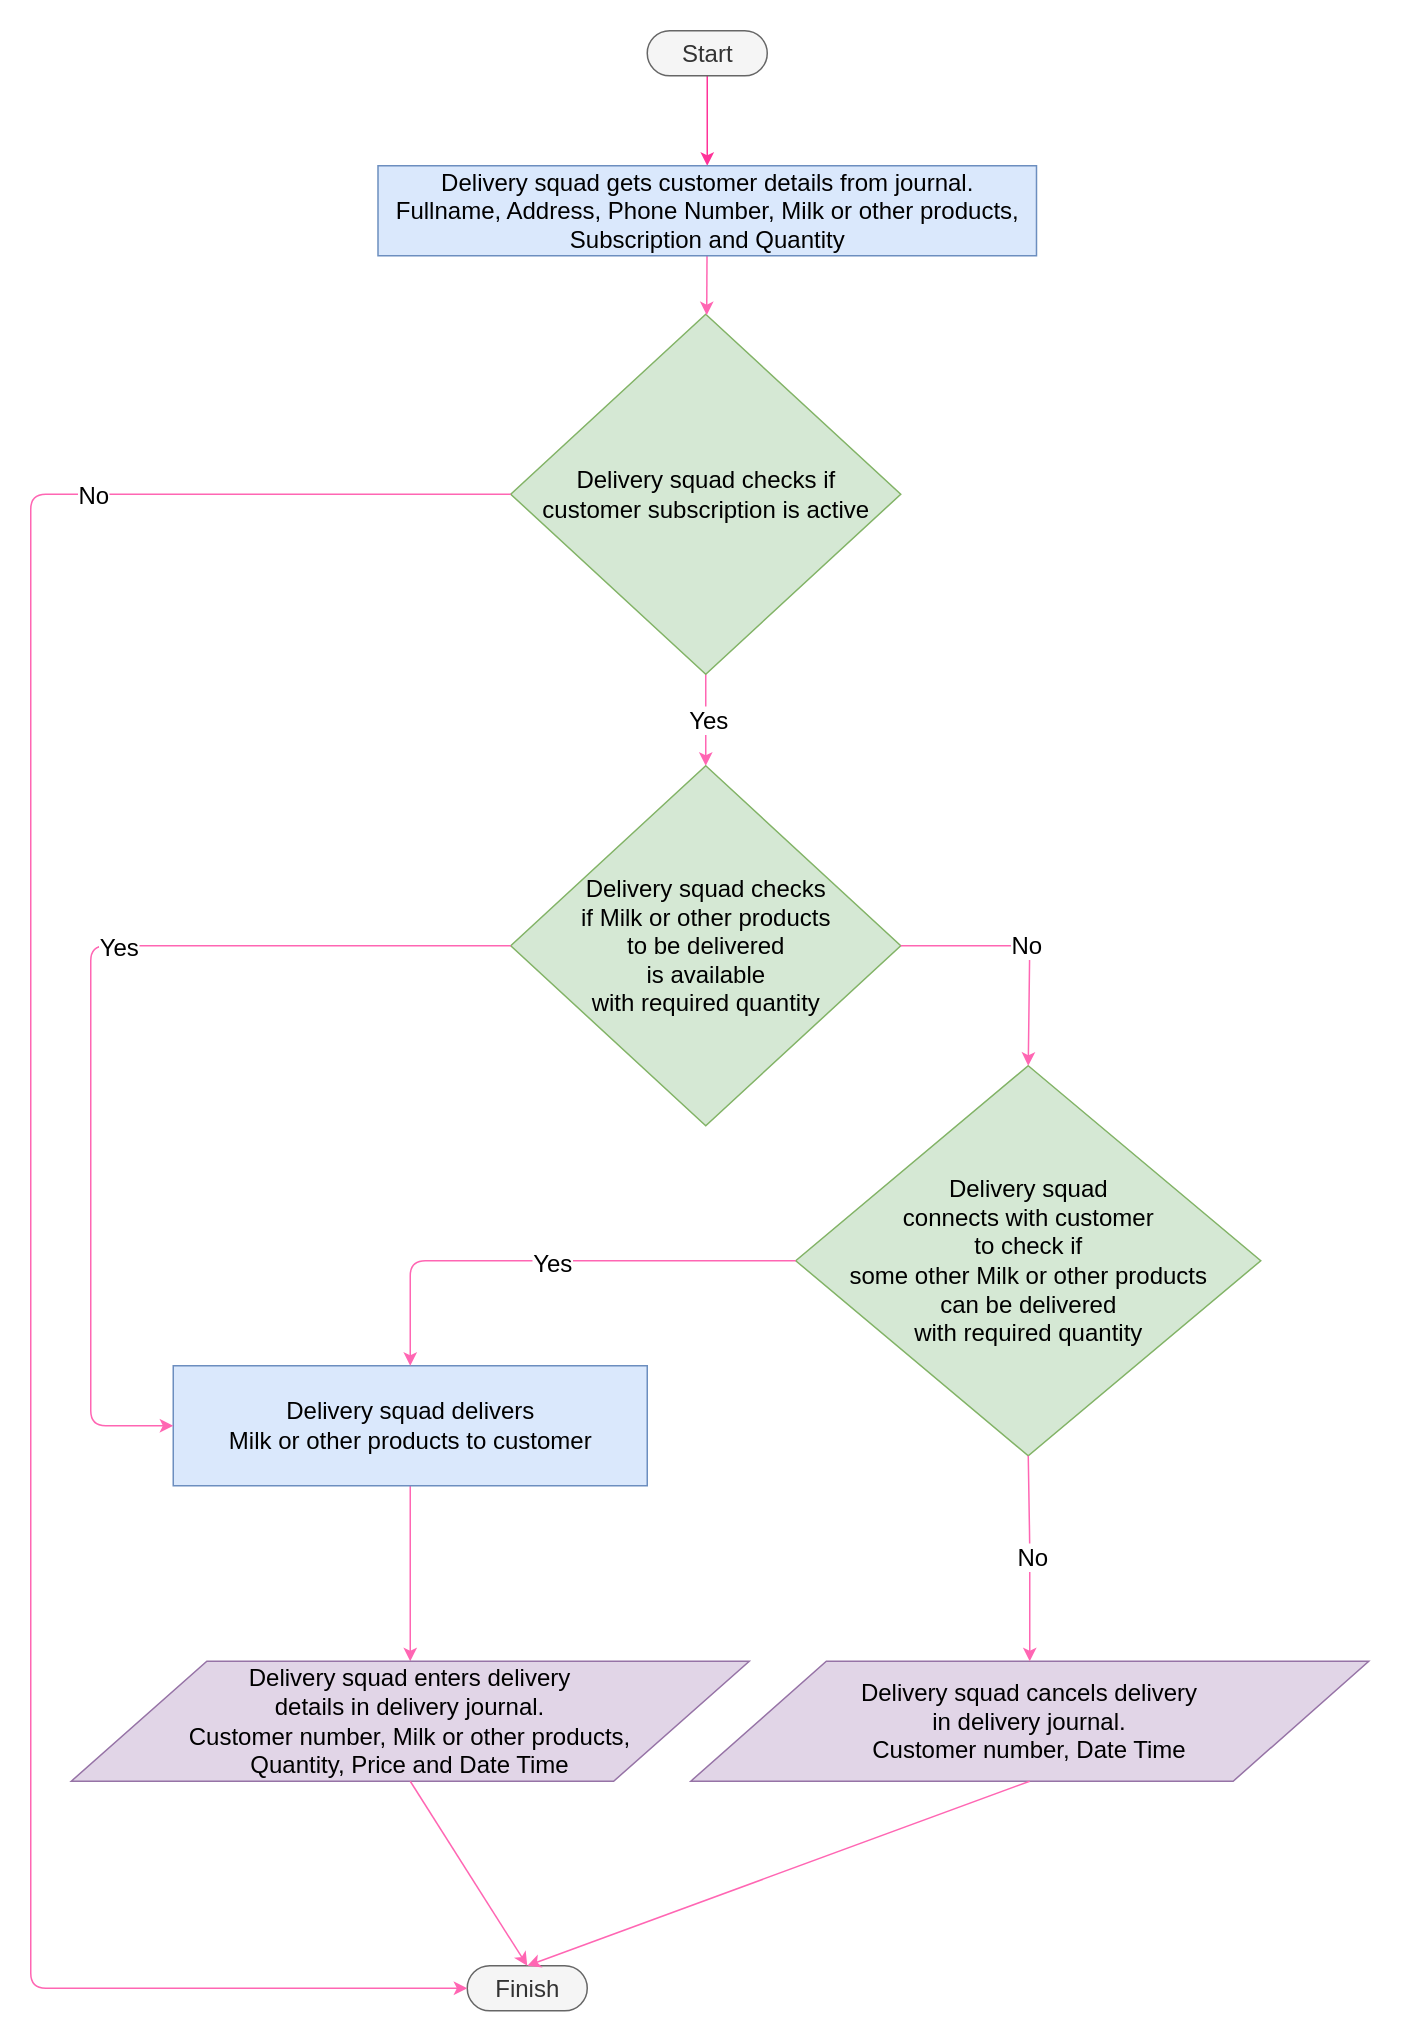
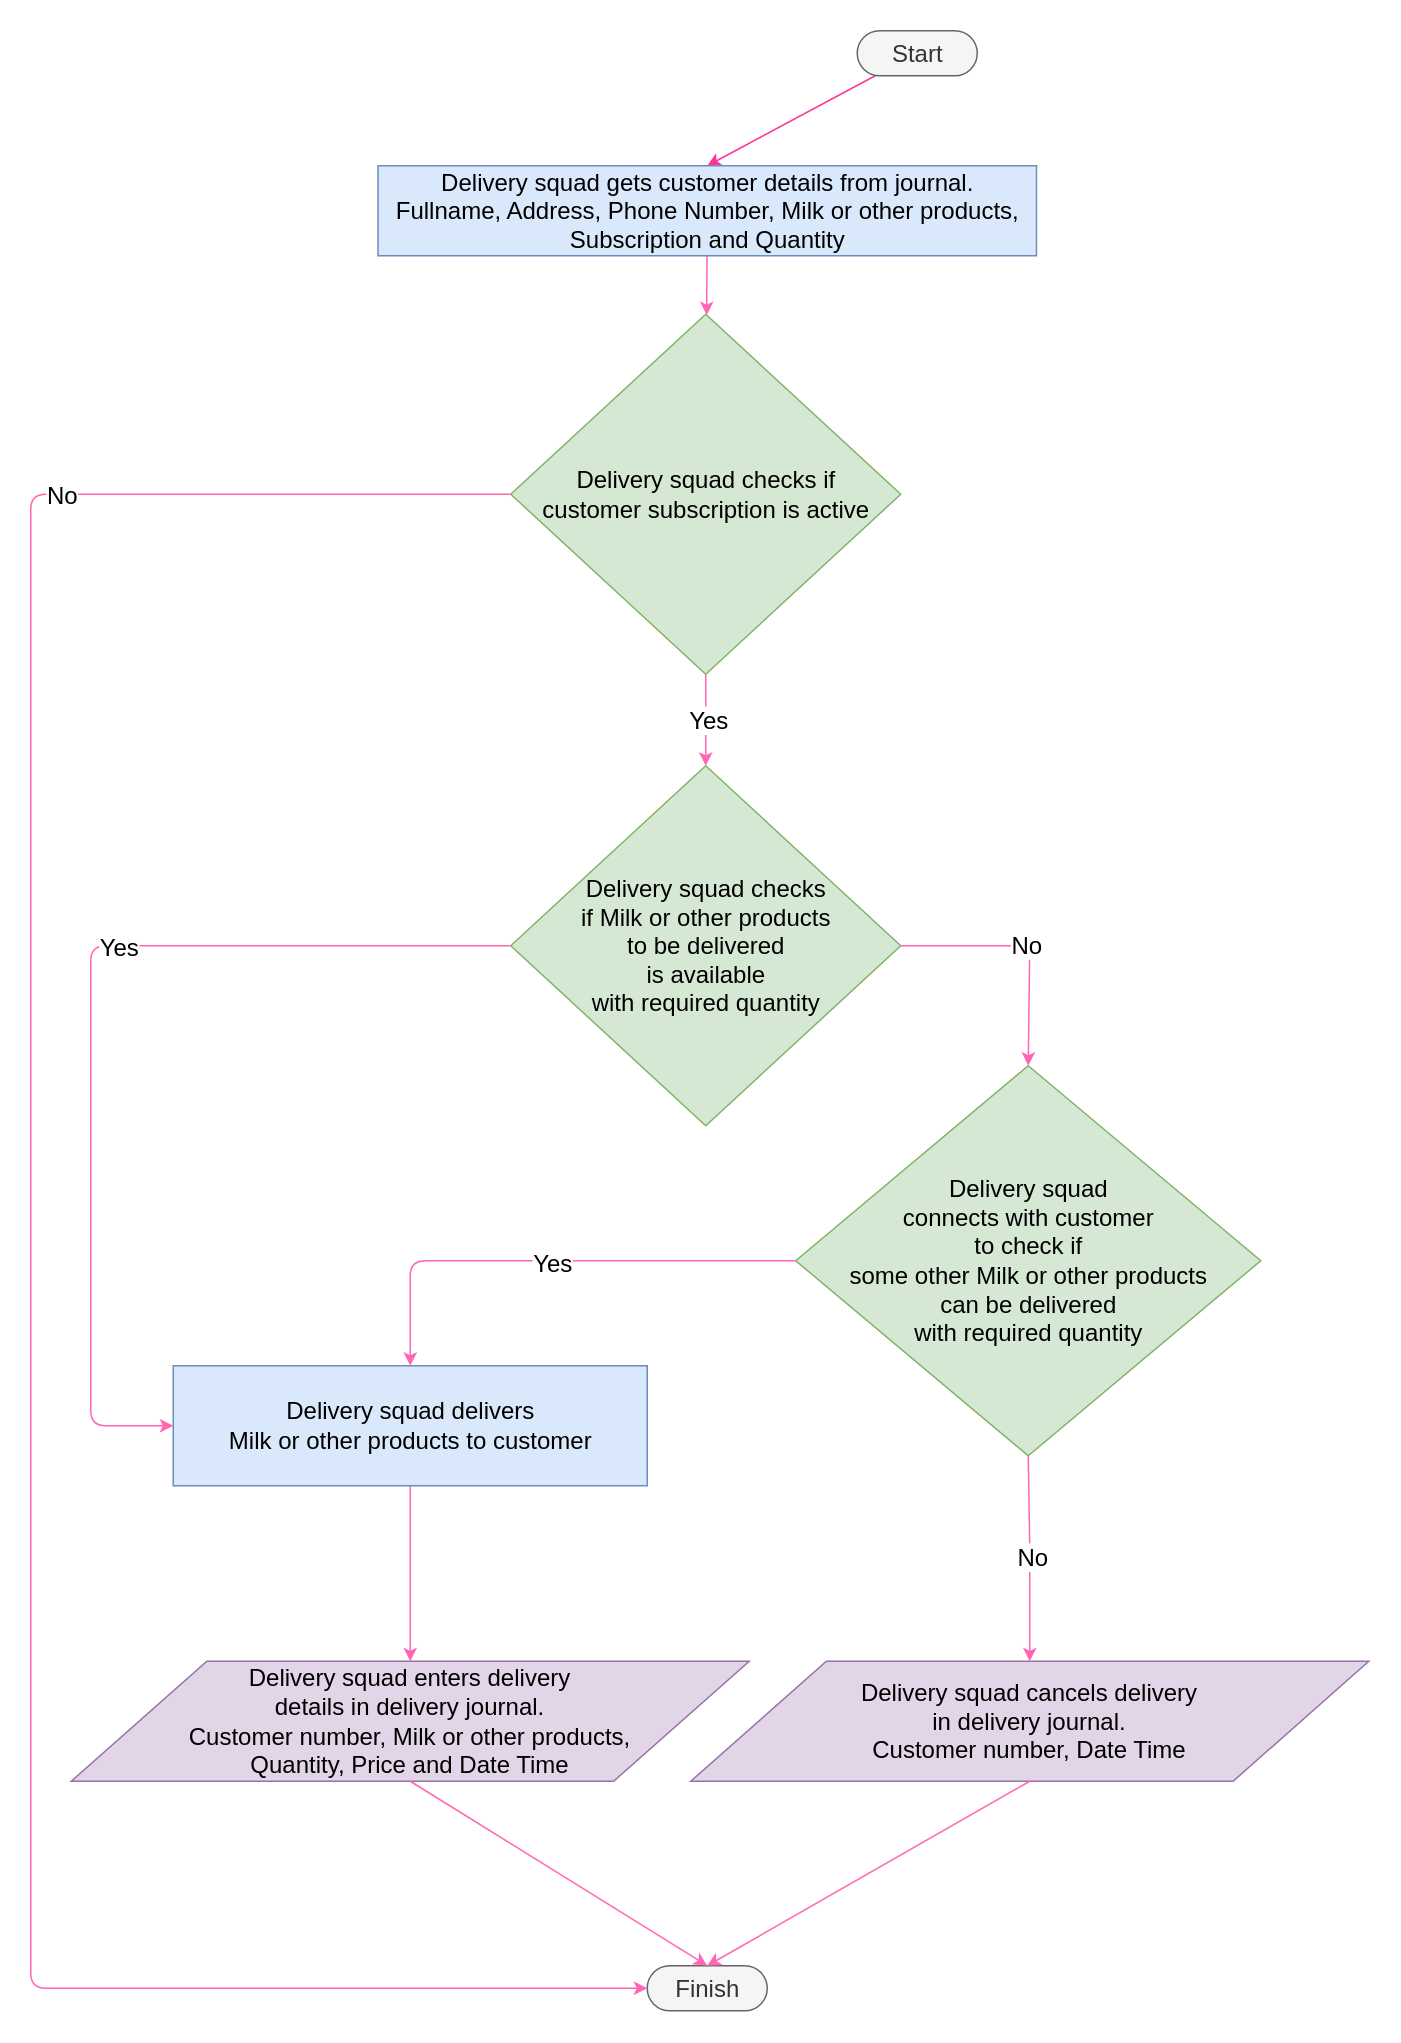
node "Start": moved (707, 53) -> (917, 53)
node "Finish": moved (527, 1988) -> (707, 1988)
